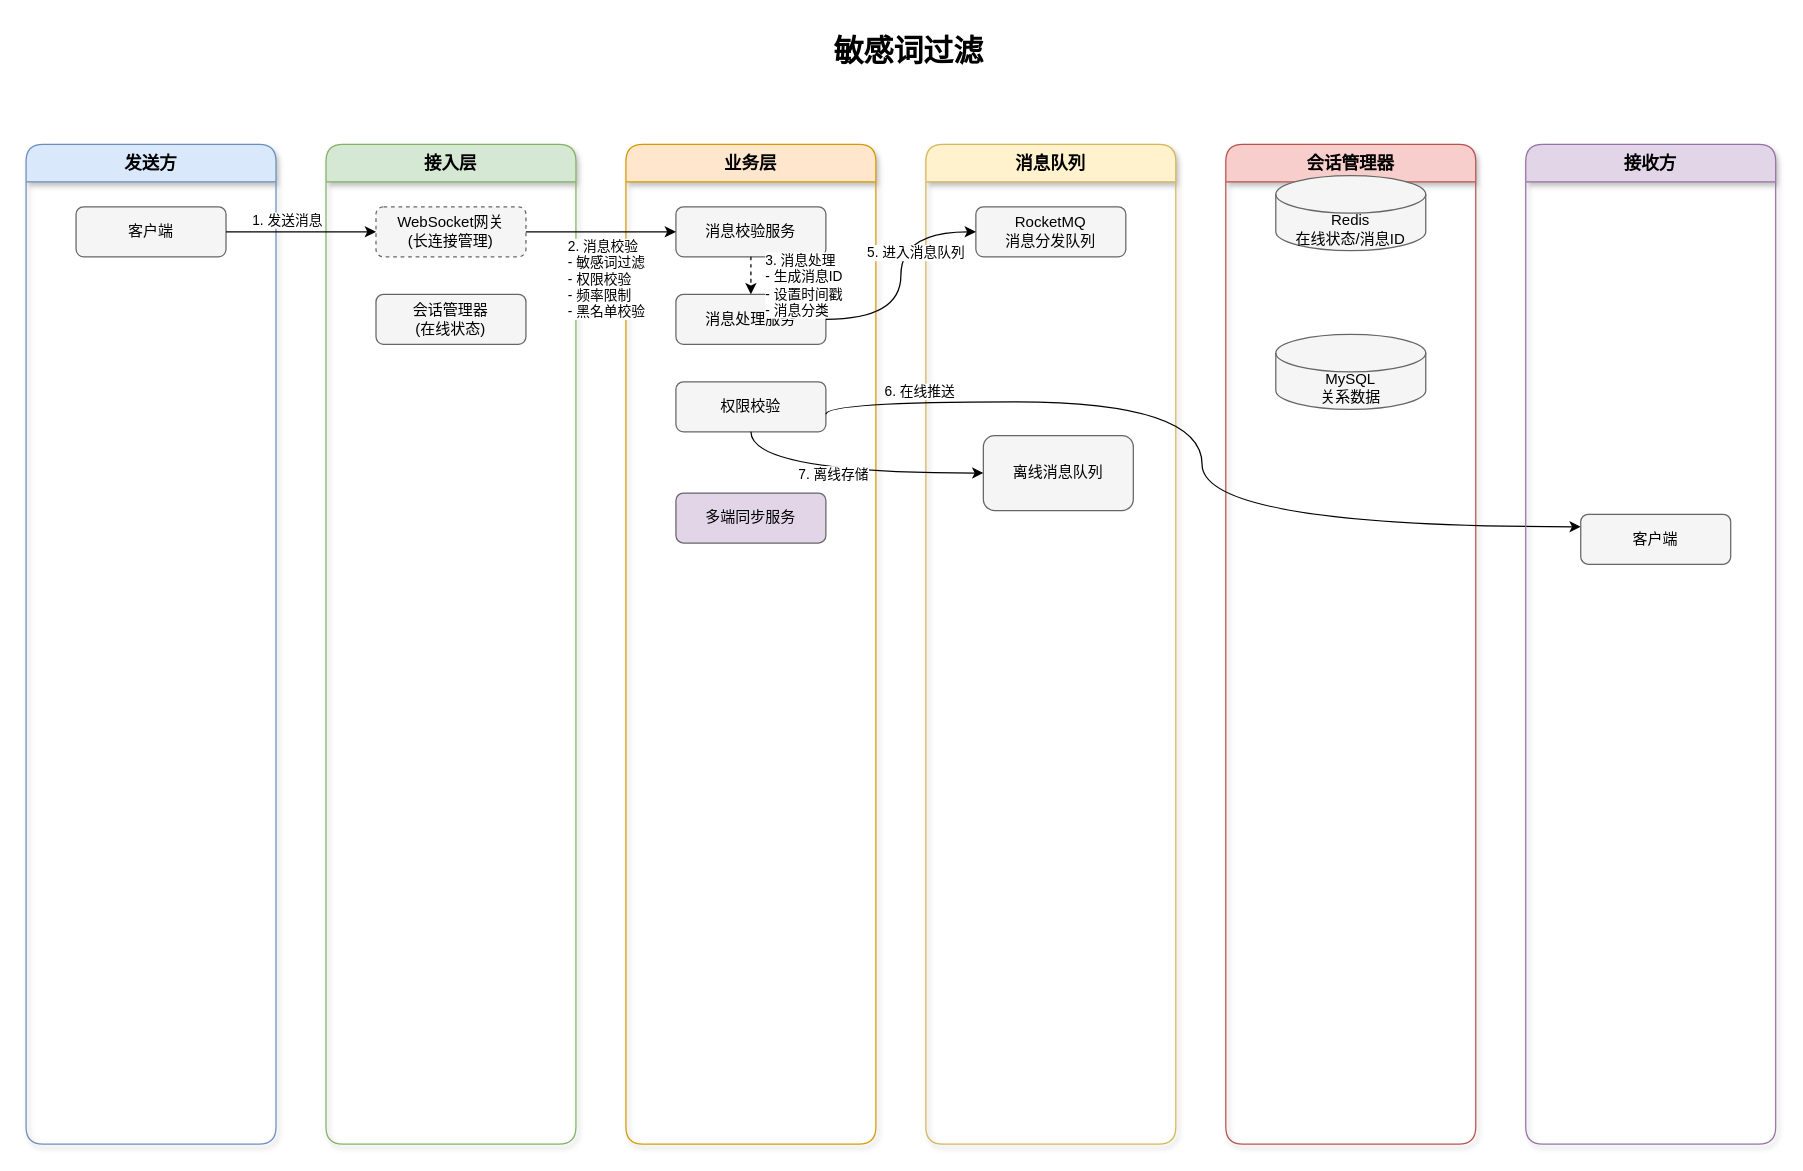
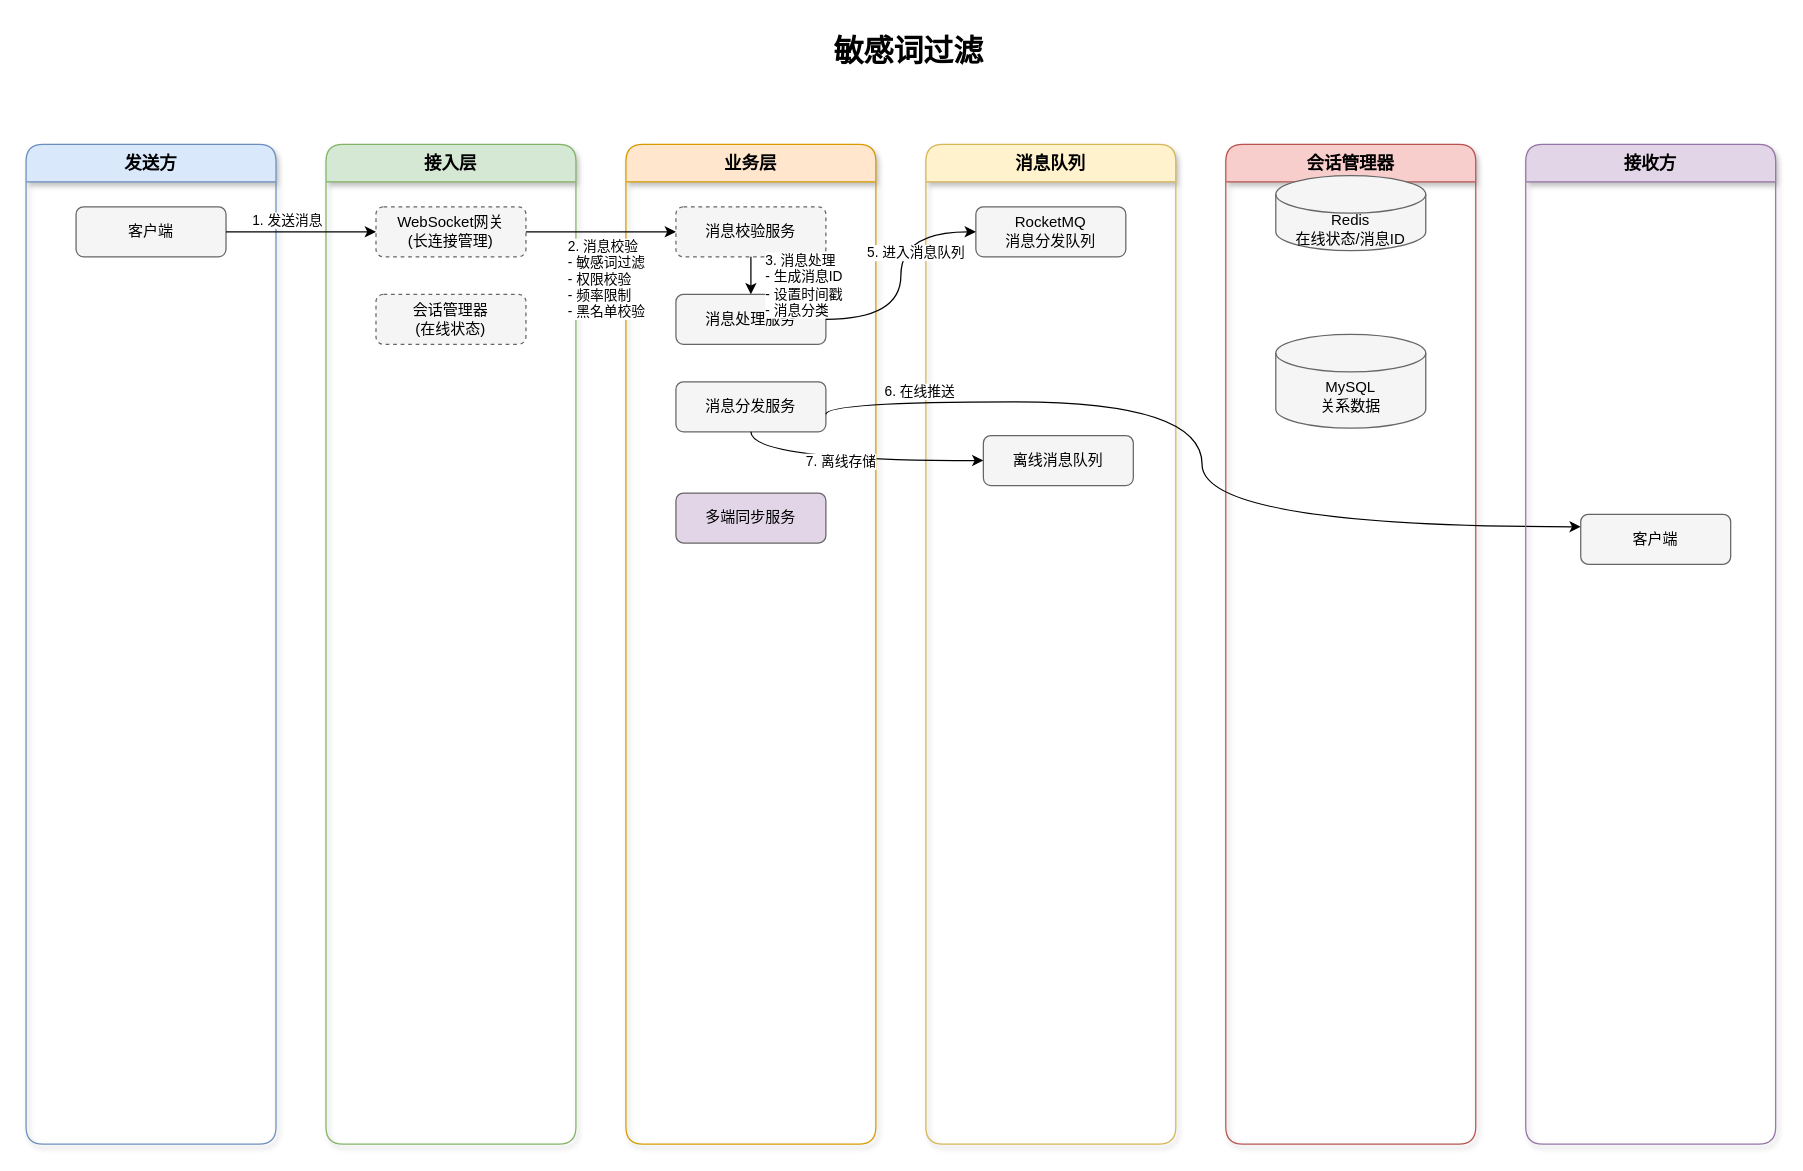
node "消息校验服务": style solid -> dashed
edge "消息校验服务" -> "消息处理服务": style dashed -> solid
node "会话管理器 (在线状态)": style solid -> dashed
node "MySQL 关系数据": size 150x75 -> 150x94
node "权限校验": label "权限校验" -> "消息分发服务"
node "离线消息队列": size 150x75 -> 150x50
